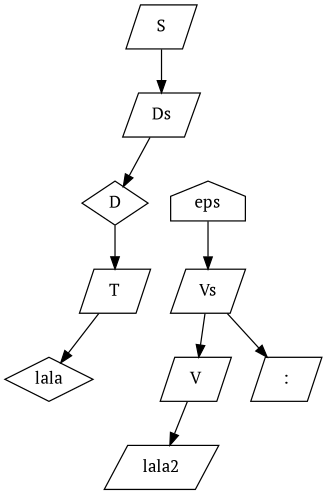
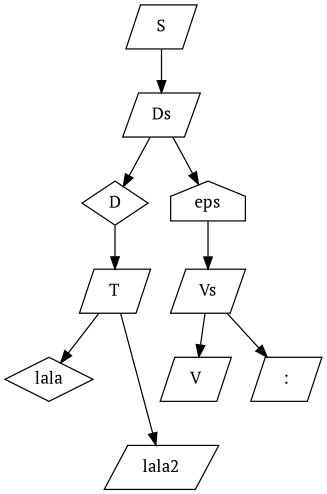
edge "Ds" -> "eps": added
edge "V" -> "lala2": now "T" -> "lala2"
